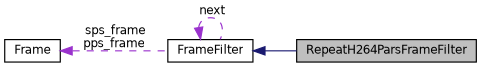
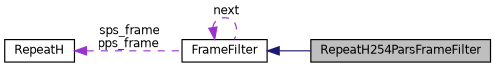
node "Frame": label "Frame" -> "RepeatH"
node "RepeatH264ParsFrameFilter": label "RepeatH264ParsFrameFilter" -> "RepeatH254ParsFrameFilter"
